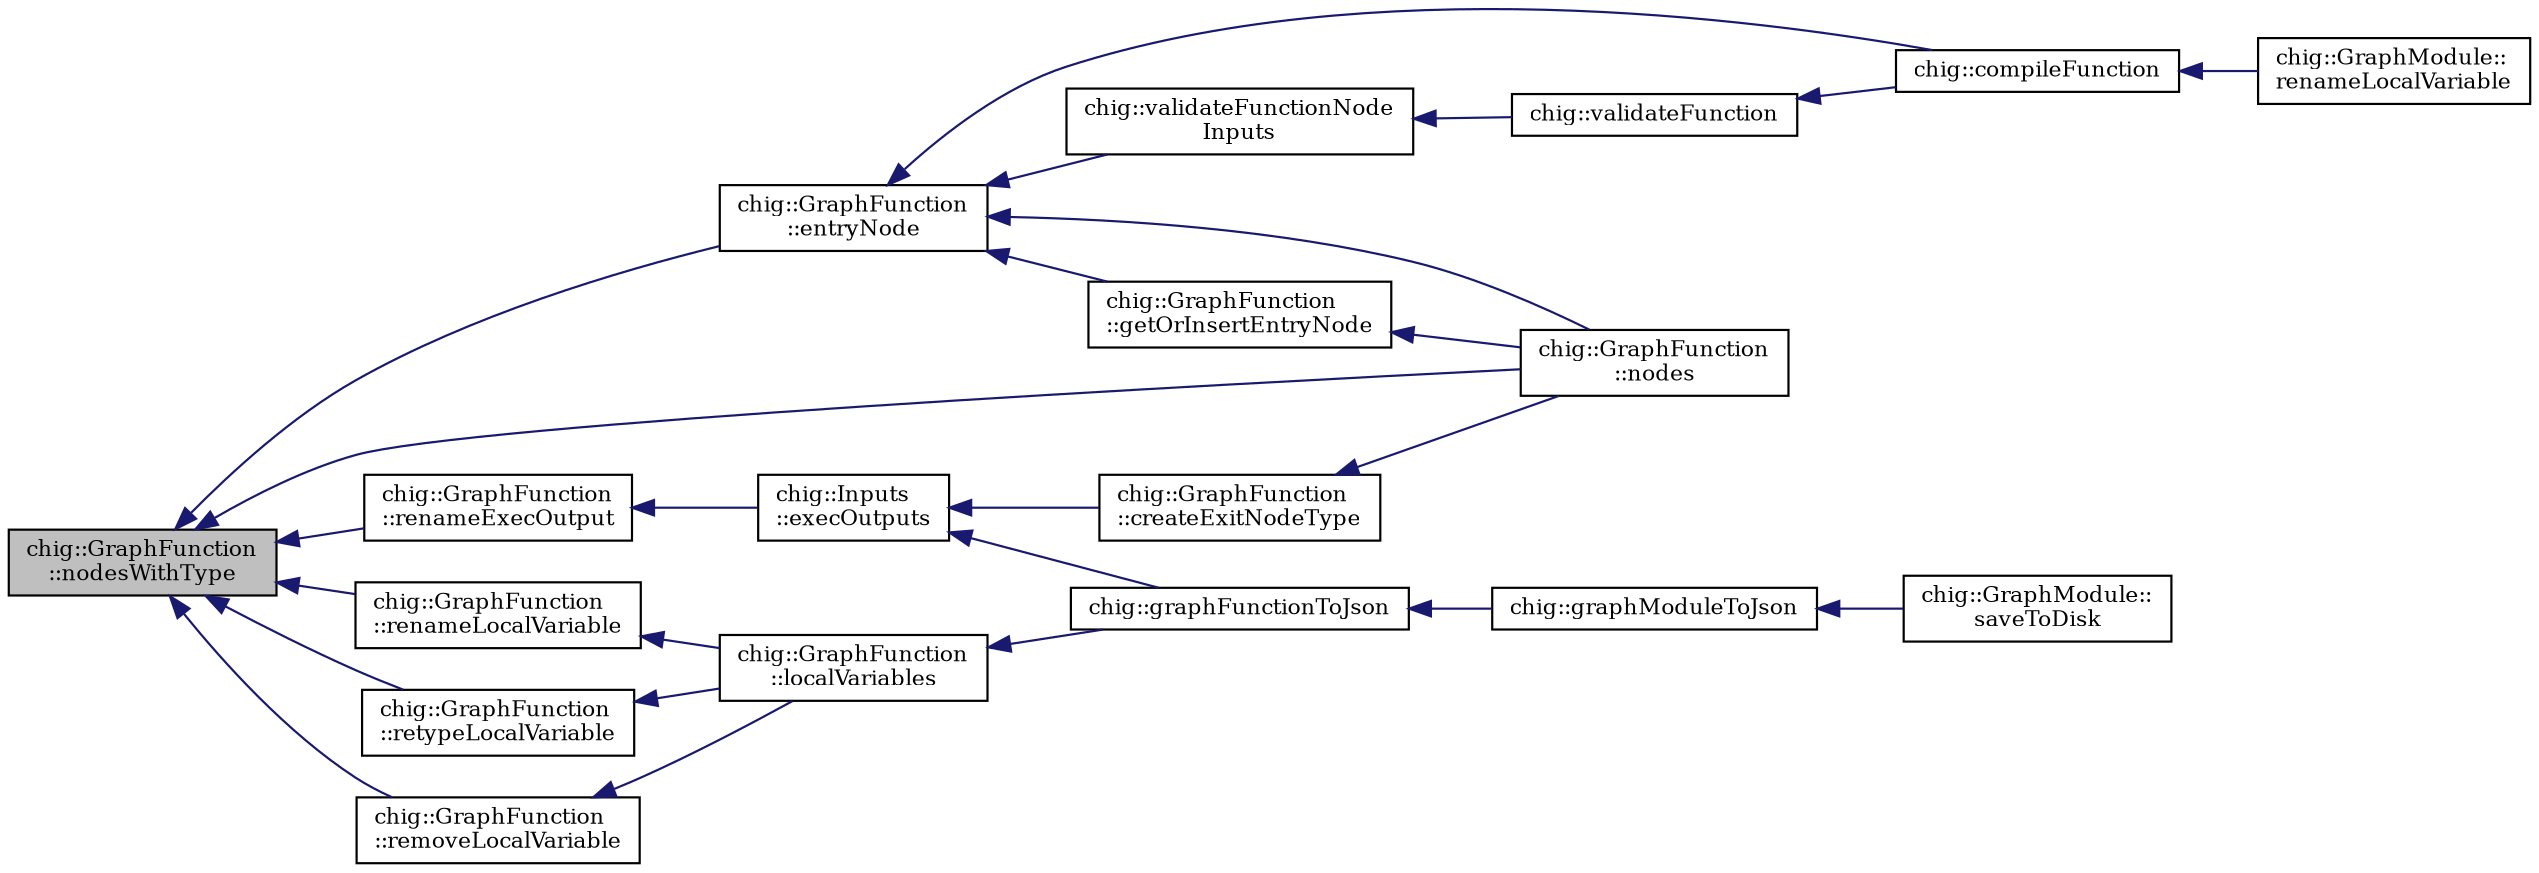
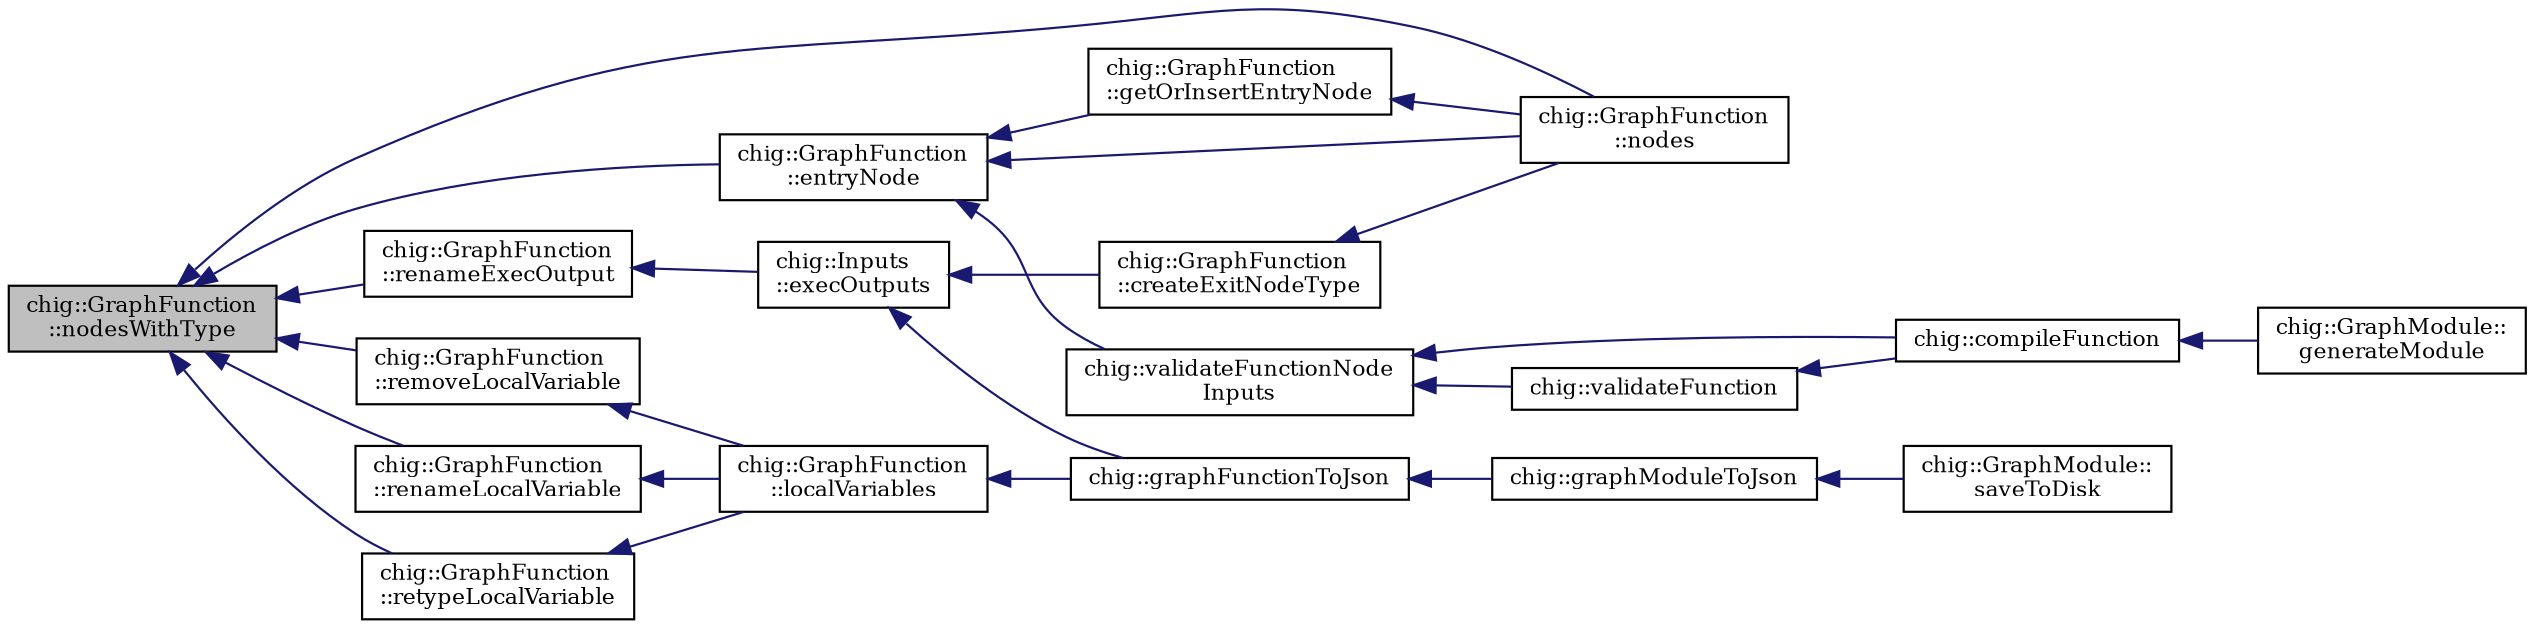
edge "chig::compileFunction" -> "chig::GraphFunction ::entryNode": now "chig::compileFunction" -> "chig::validateFunctionNode Inputs"
node "chig::GraphModule:: renameLocalVariable": label "chig::GraphModule:: renameLocalVariable" -> "chig::GraphModule:: generateModule"
